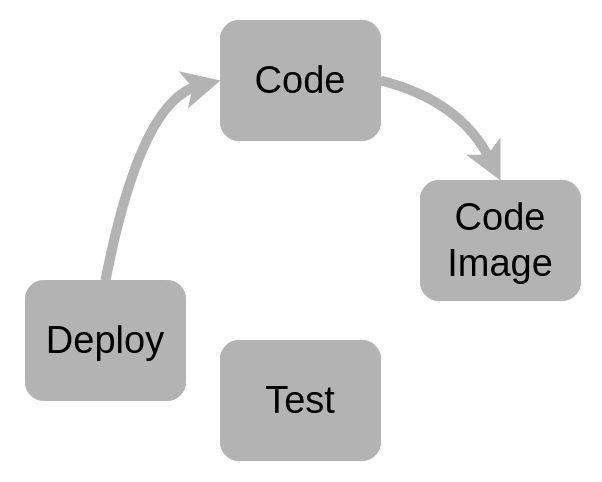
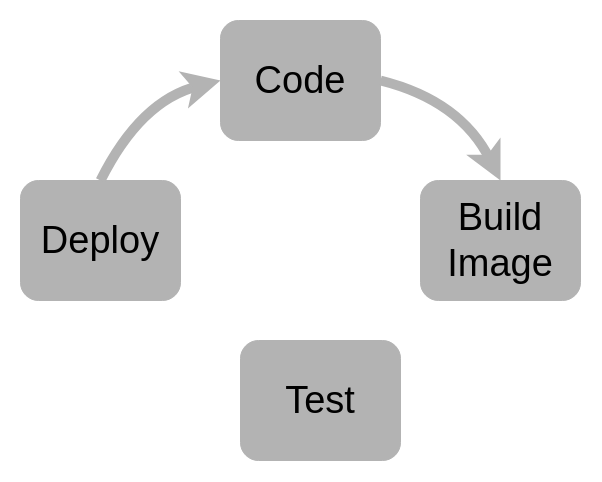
node "Code Image": label "Code Image" -> "Build Image"
node "Deploy": moved (106, 341) -> (101, 241)
node "Test": moved (301, 401) -> (321, 401)
